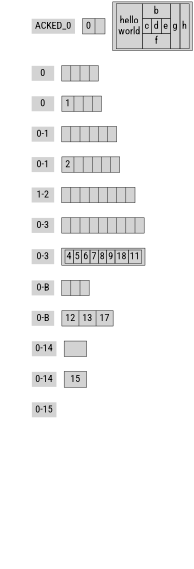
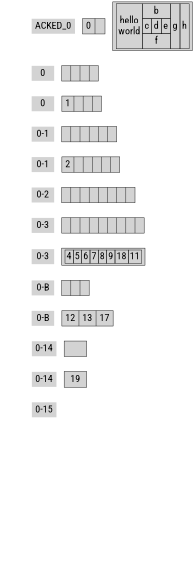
node "1-2": label "1-2" -> "0-2"
node "15": label "15" -> "19"
